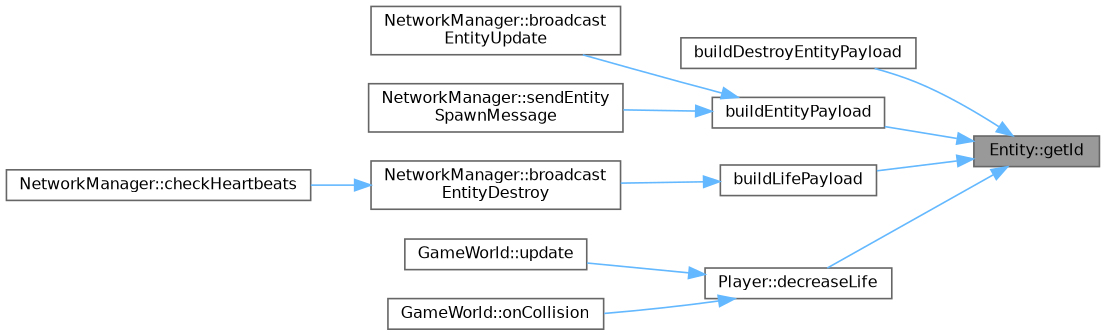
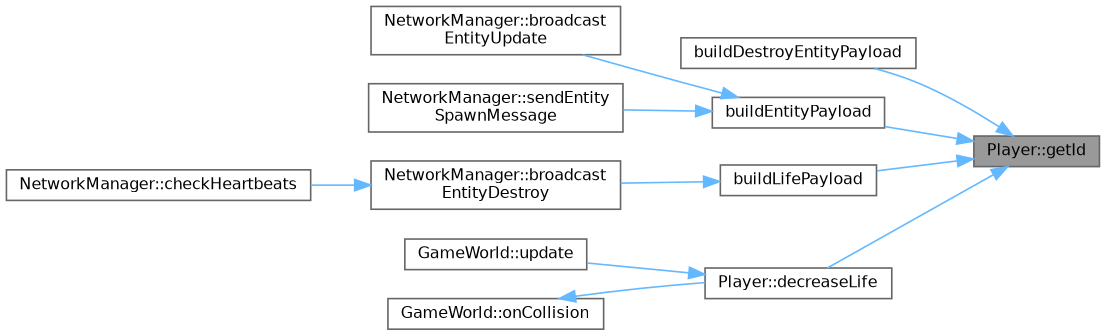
node "Entity::getId": label "Entity::getId" -> "Player::getId"
edge "GameWorld::onCollision" -> "Player::decreaseLife": reversed
